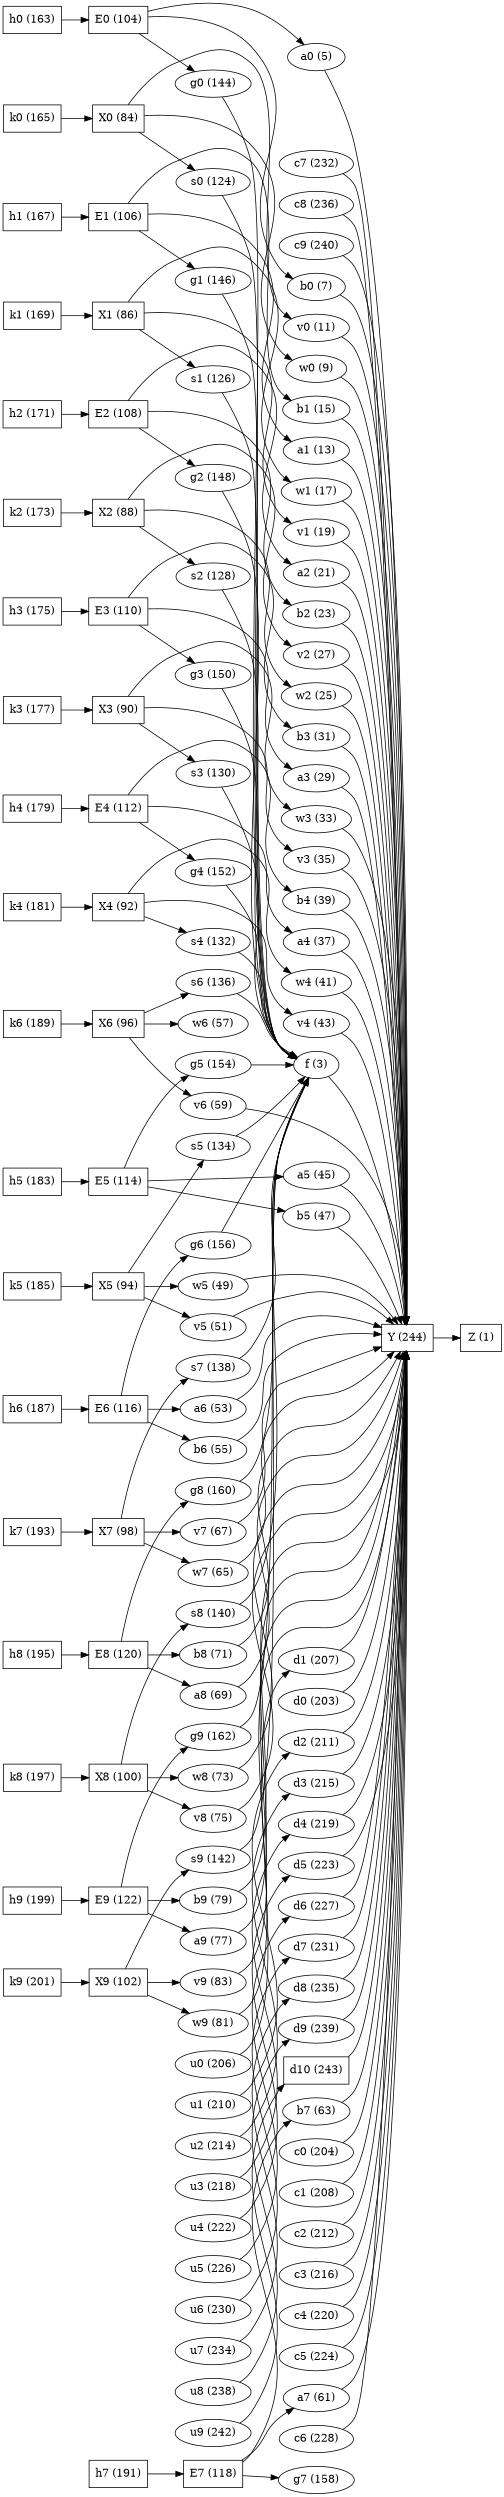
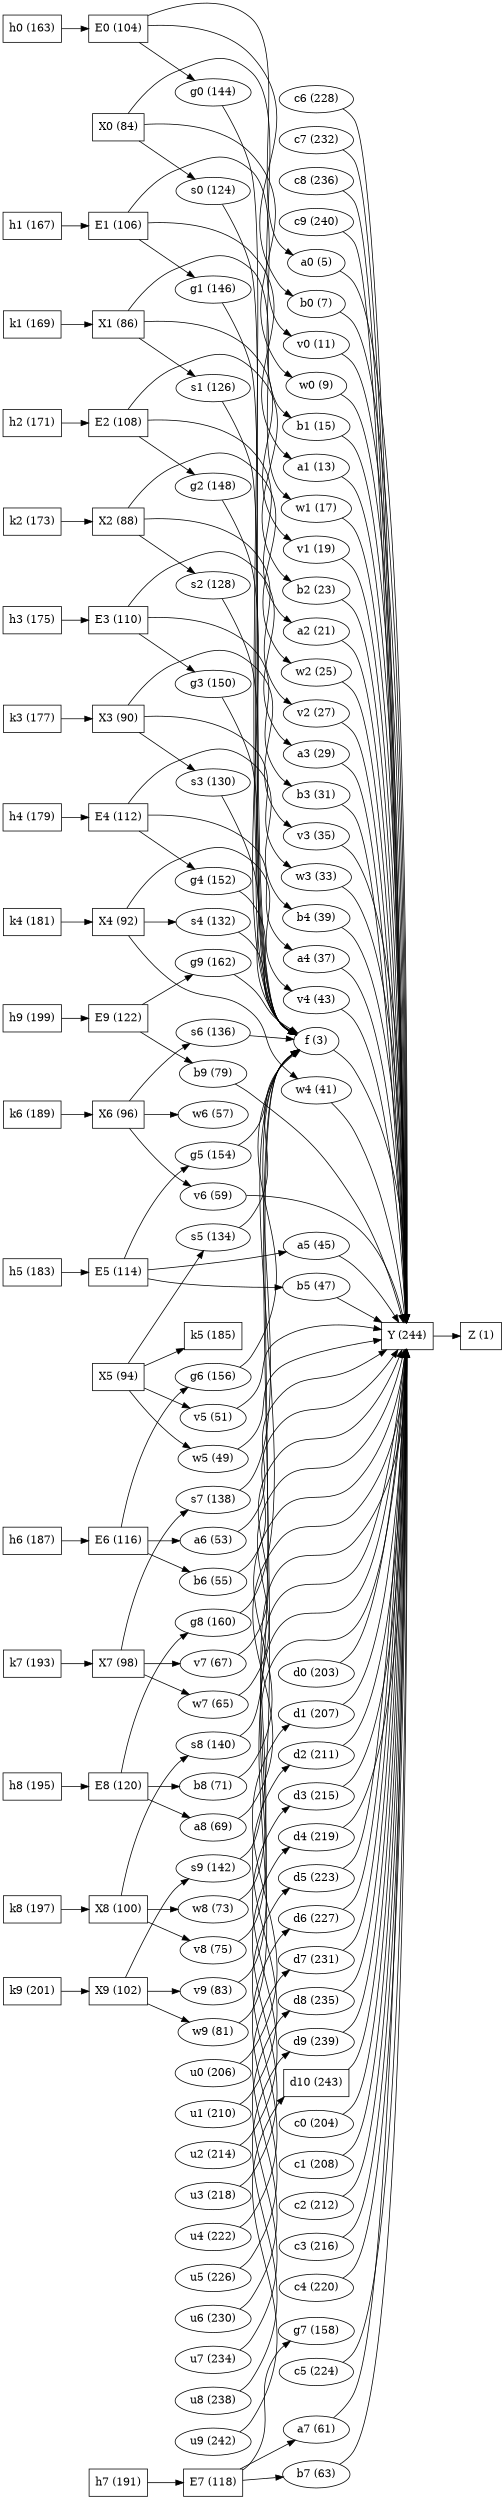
node "k0 (165)": removed
edge "k5 (185)" -> "X5 (94)": reversed
node "a9 (77)": removed
